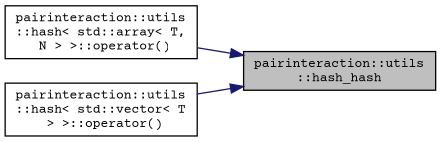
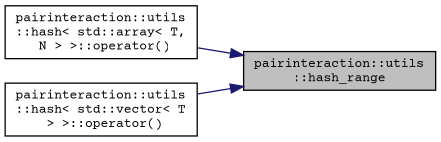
node "pairinteraction::utils ::hash_hash": label "pairinteraction::utils ::hash_hash" -> "pairinteraction::utils ::hash_range"
